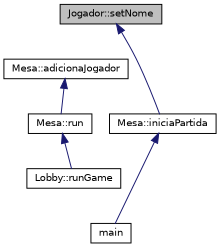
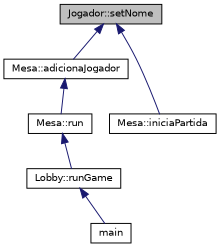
edge "Mesa::adicionaJogador" -> "Jogador::setNome": added
edge "main" -> "Mesa::iniciaPartida": now "main" -> "Lobby::runGame"
